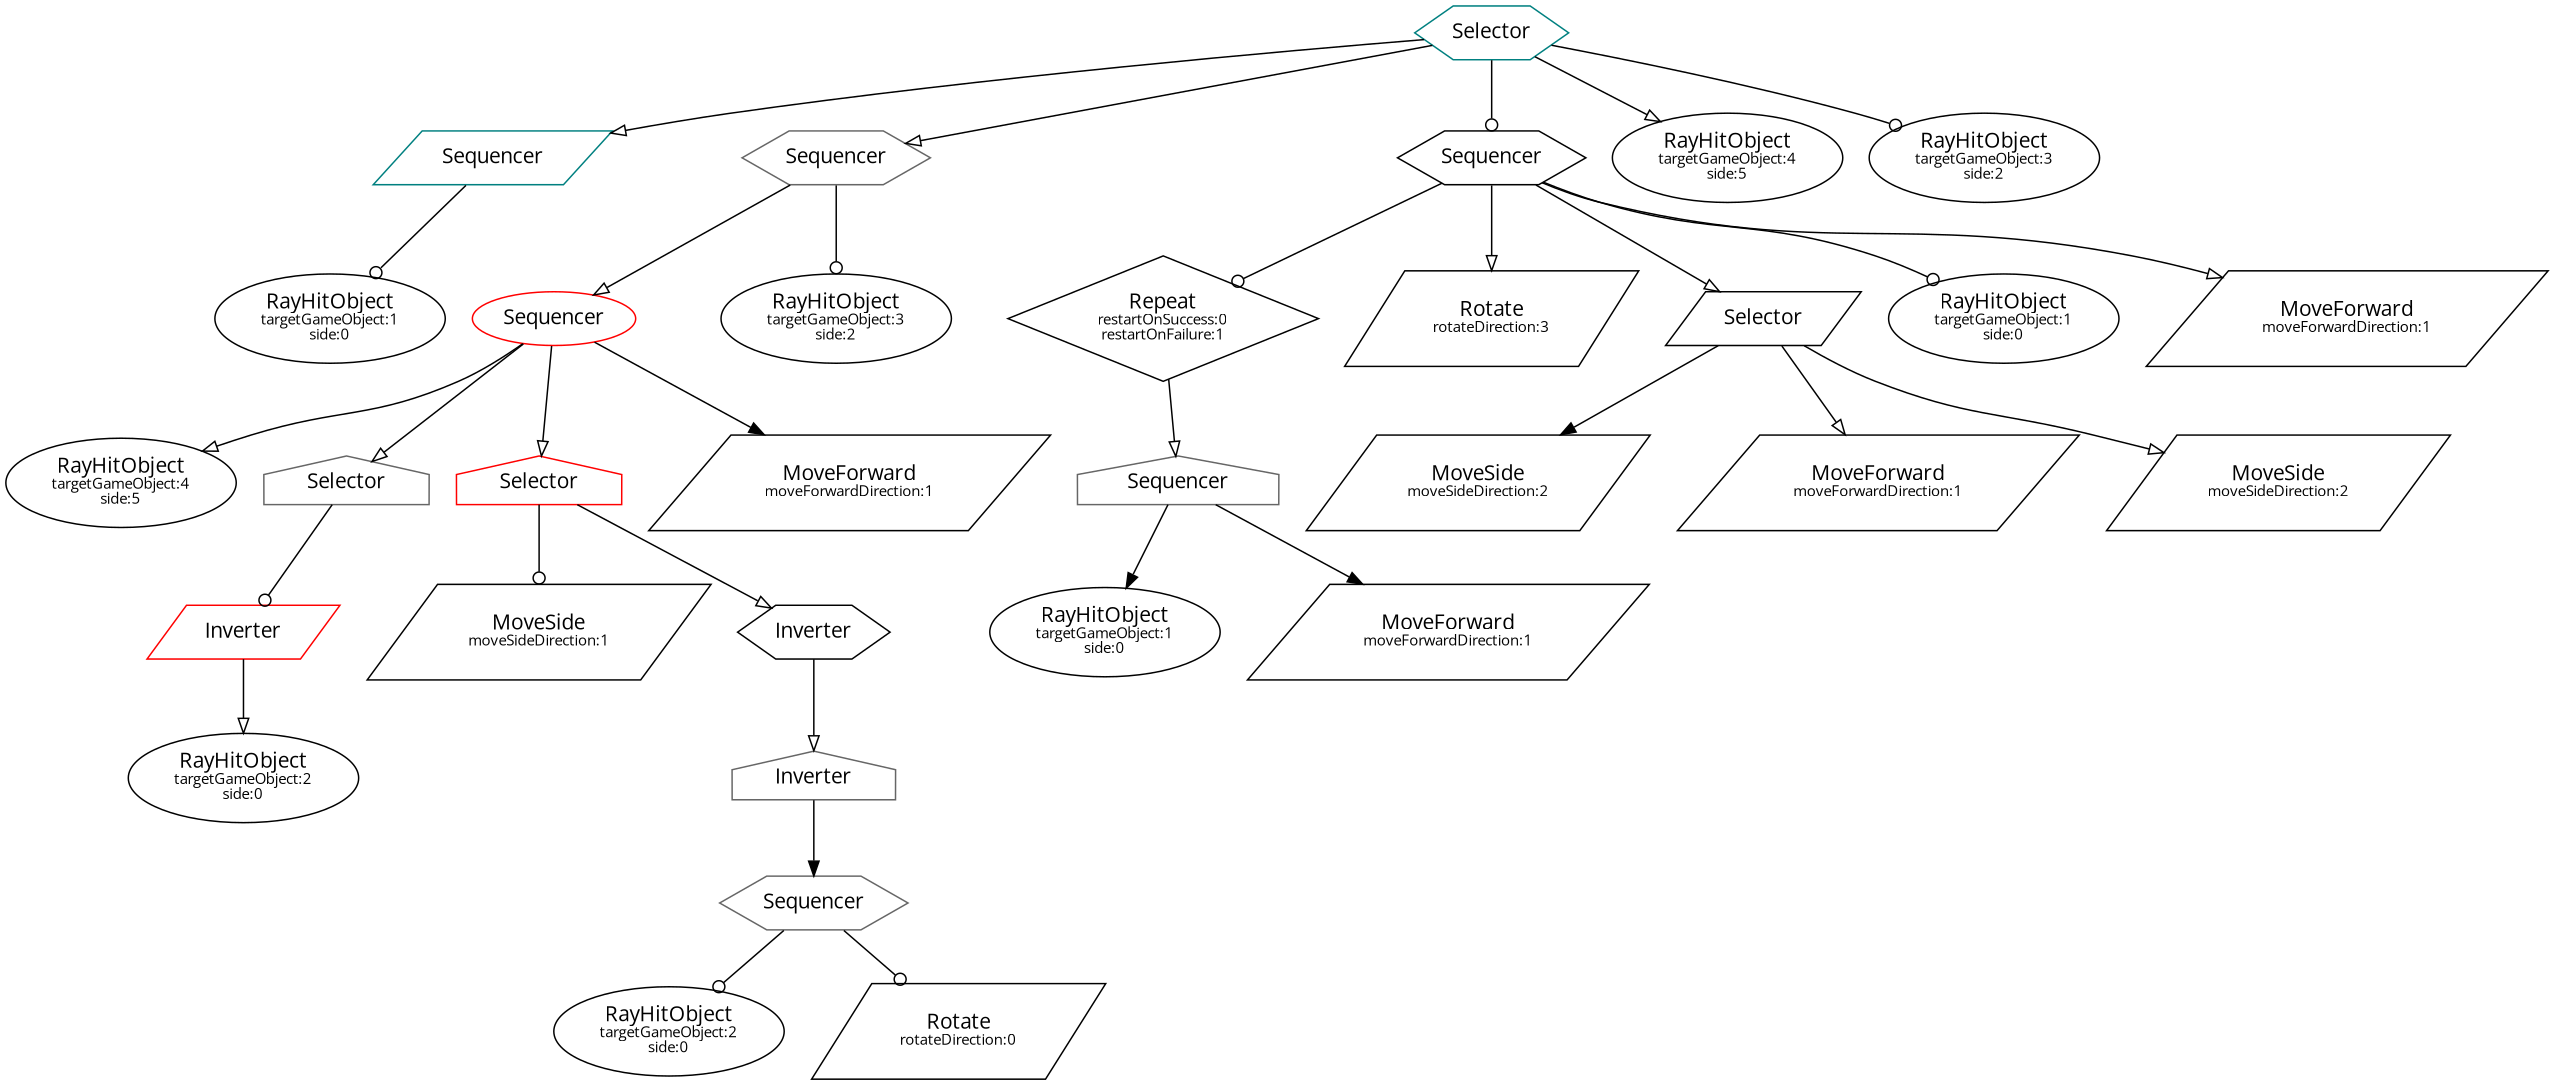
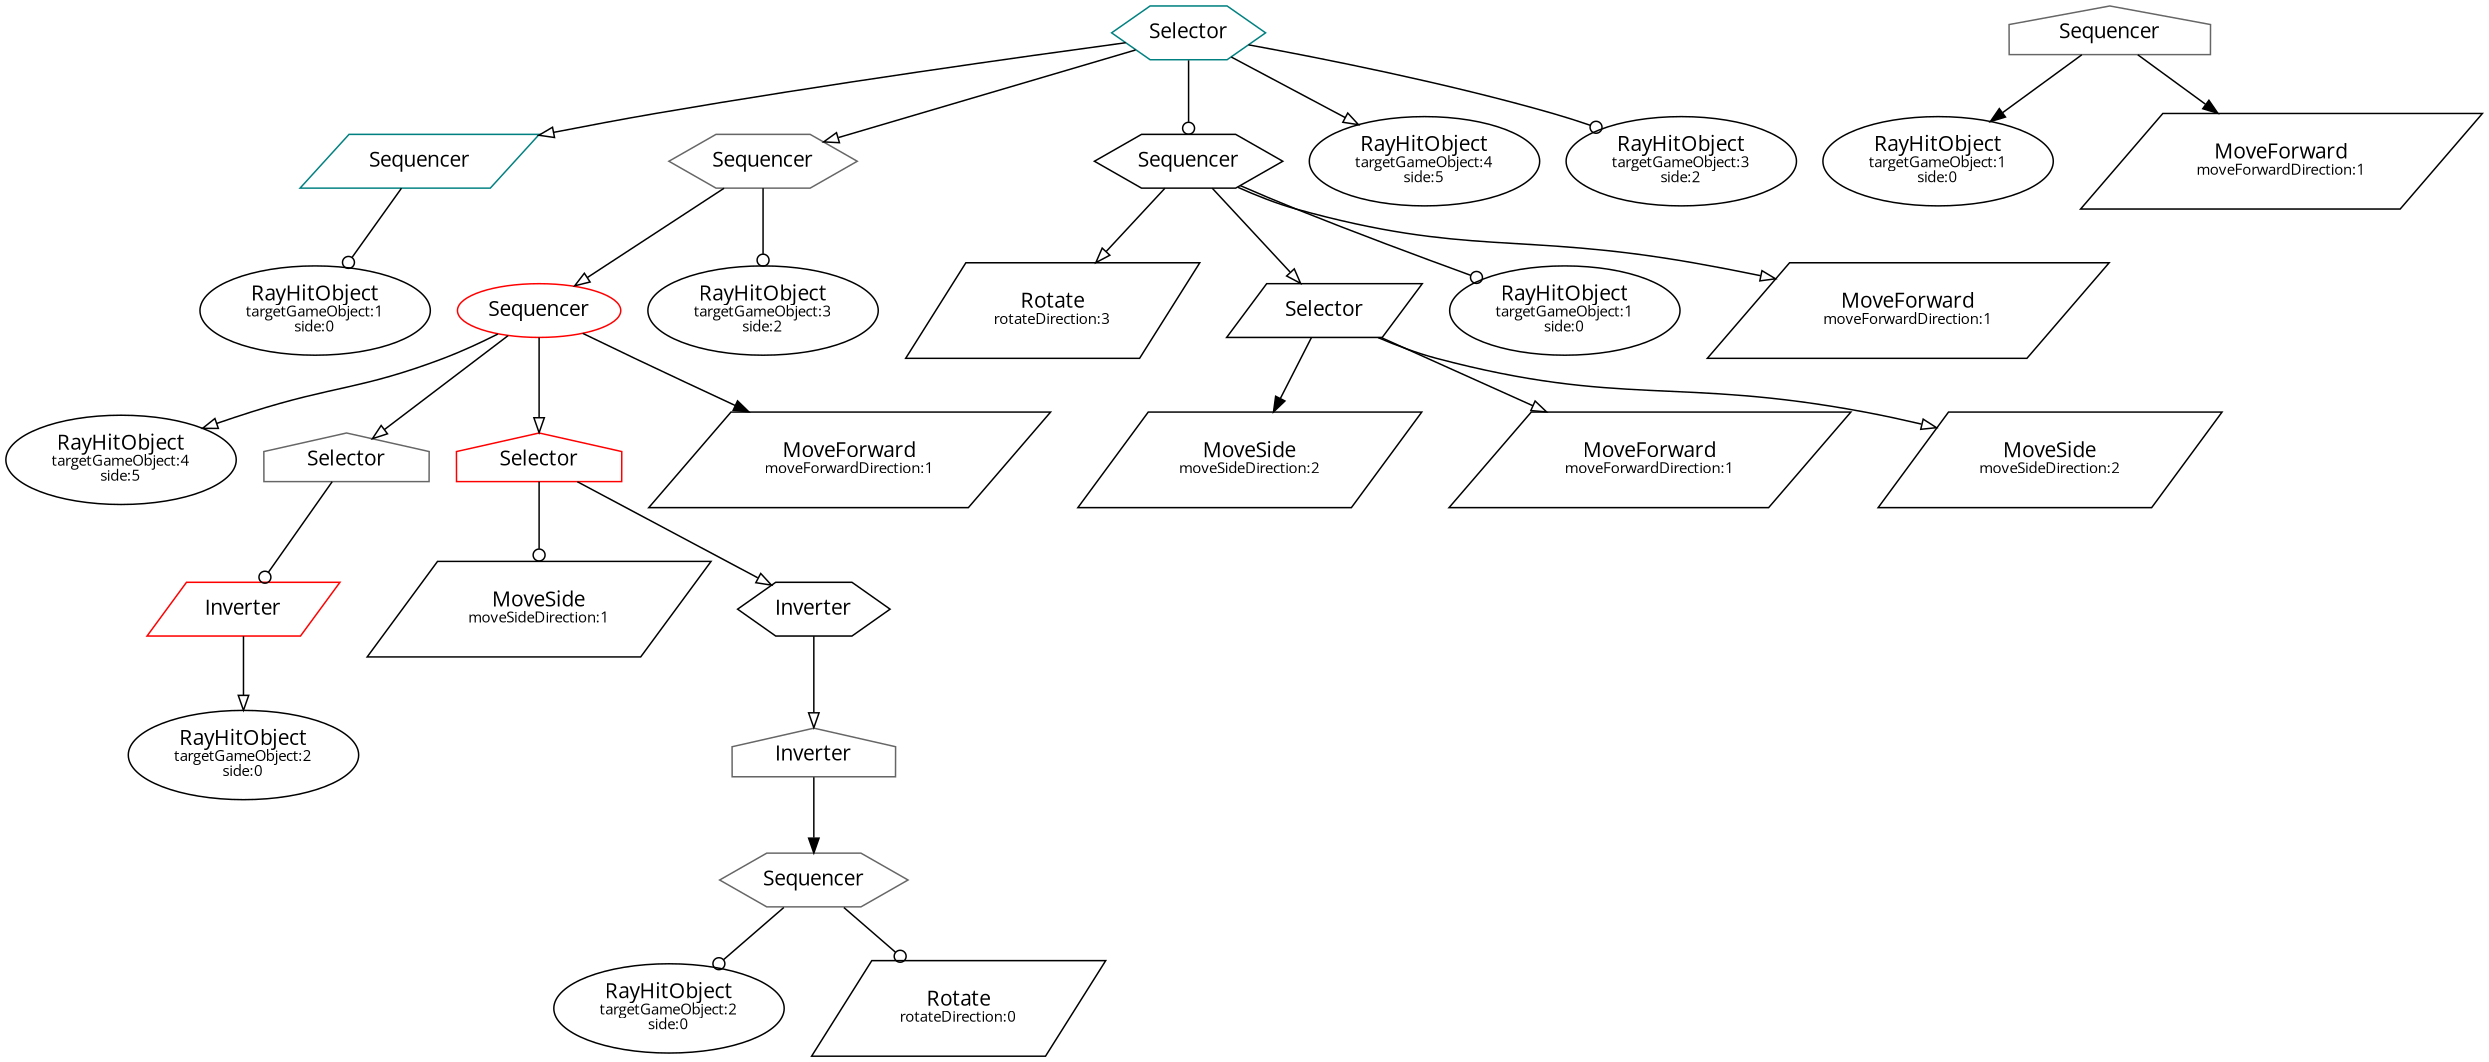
node "Repeat": removed
